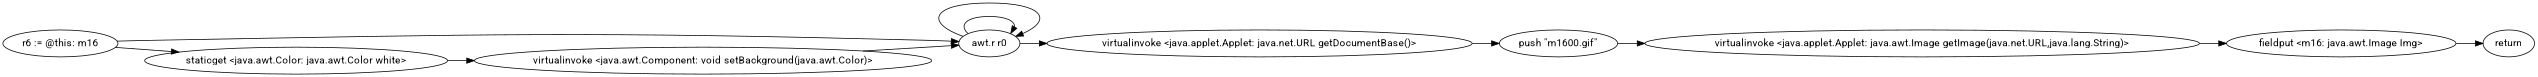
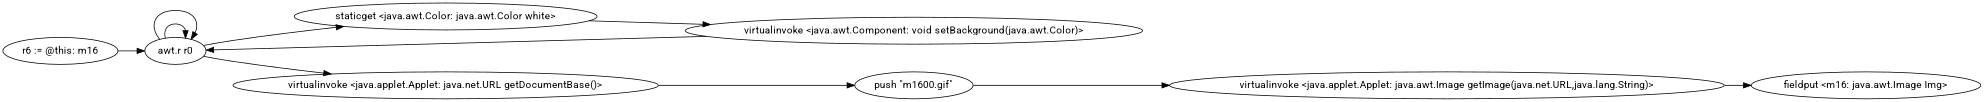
node "return": removed
edge "r6 := @this: m16" -> "staticget <java.awt.Color: java.awt.Color white>": now "awt.r r0" -> "staticget <java.awt.Color: java.awt.Color white>"
